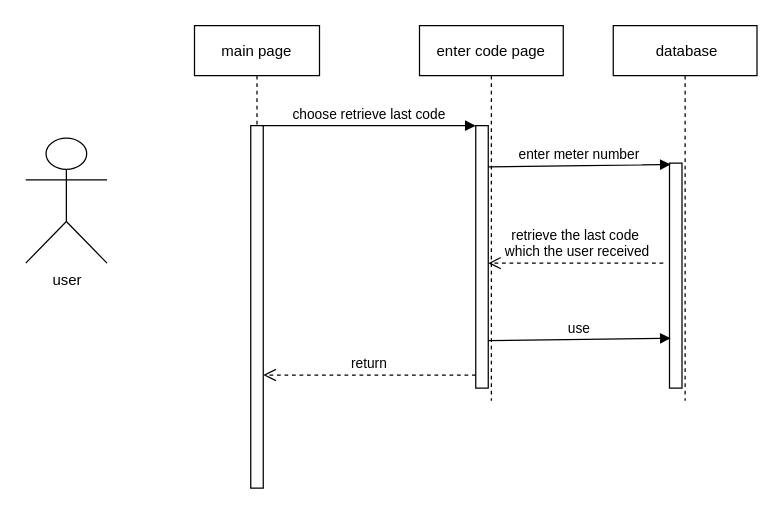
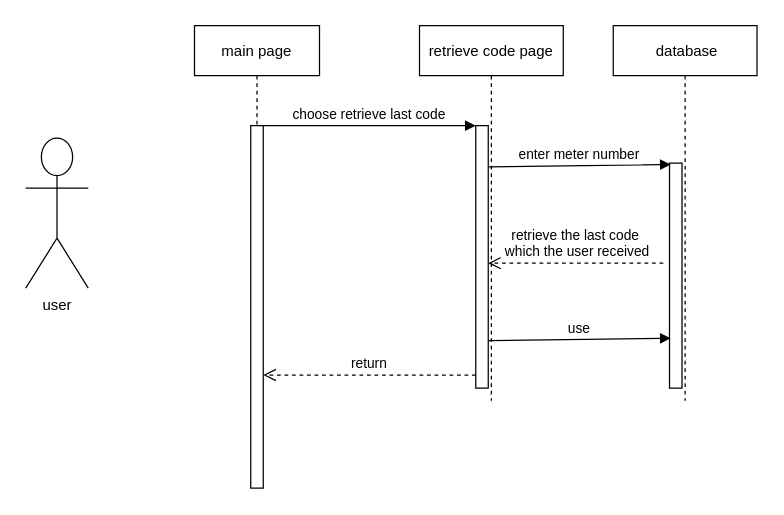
node "enter code page": label "enter code page" -> "retrieve code page"
node "user": size 81x125 -> 63x150
